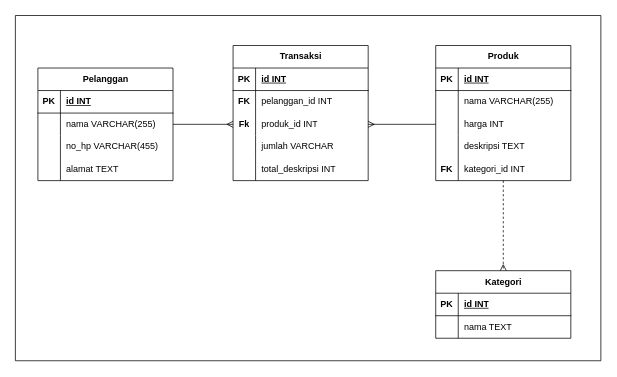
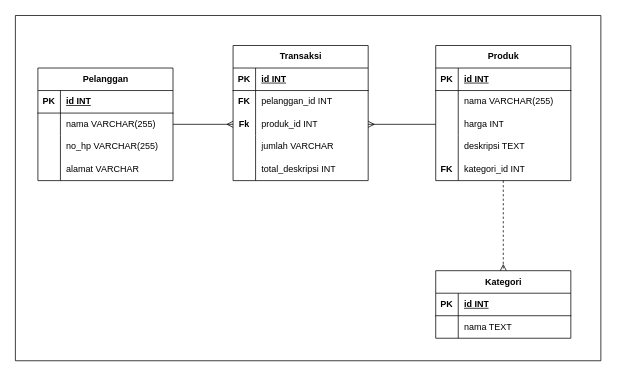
node "no_hp VARCHAR(455)": label "no_hp VARCHAR(455)" -> "no_hp VARCHAR(255)"
node "alamat TEXT": label "alamat TEXT" -> "alamat VARCHAR"
